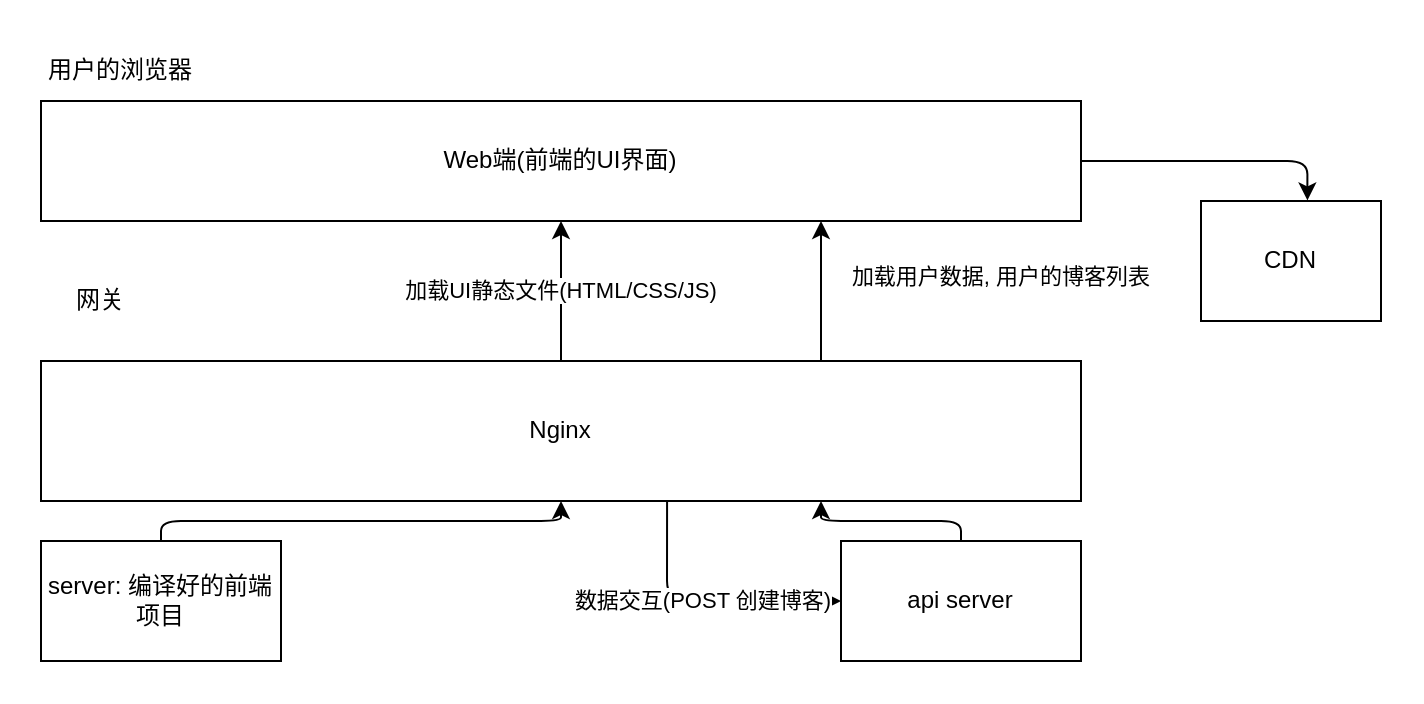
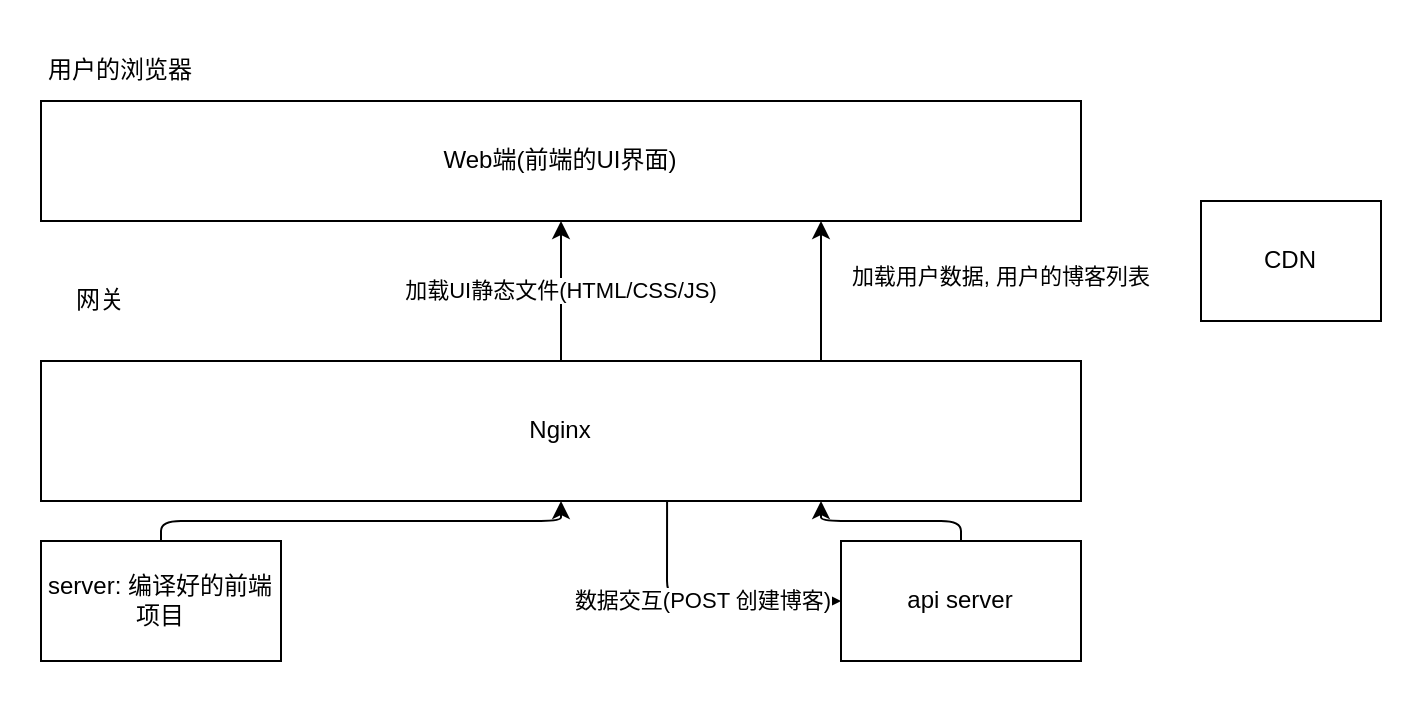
edge "Web端(前端的UI界面)" -> "CDN": removed
